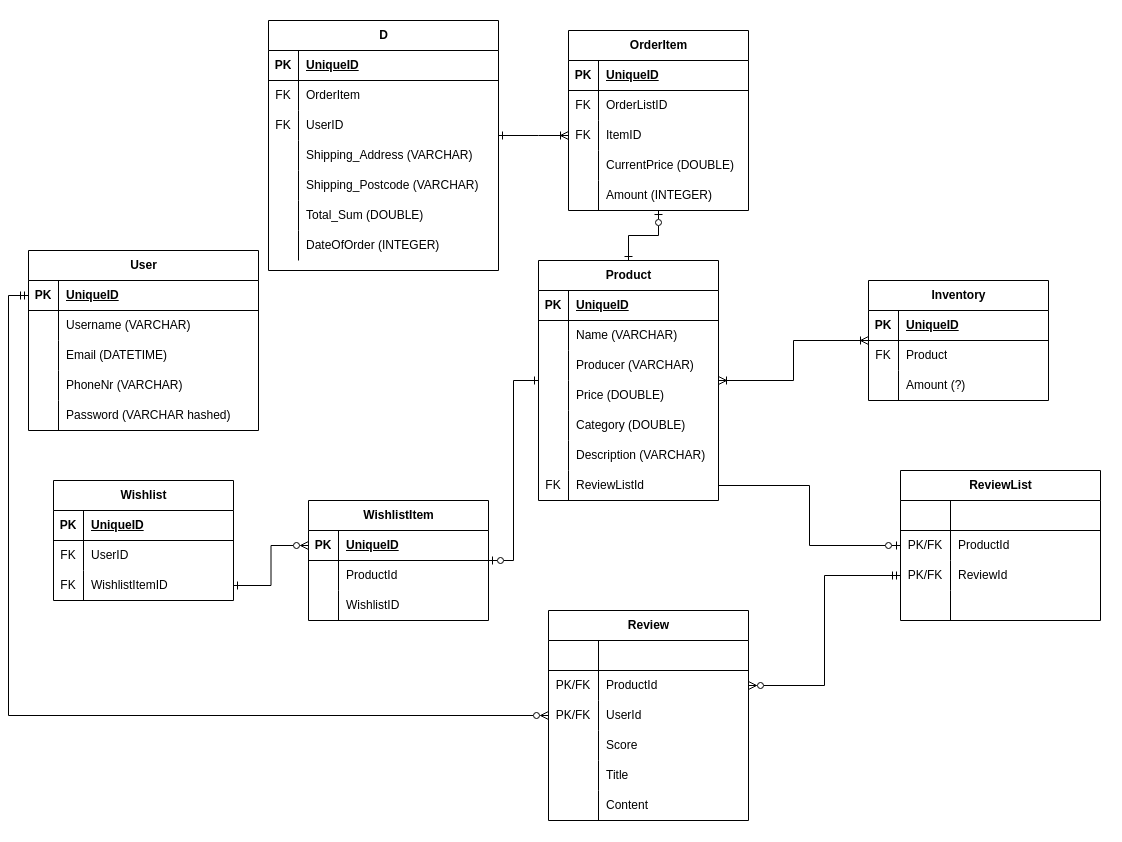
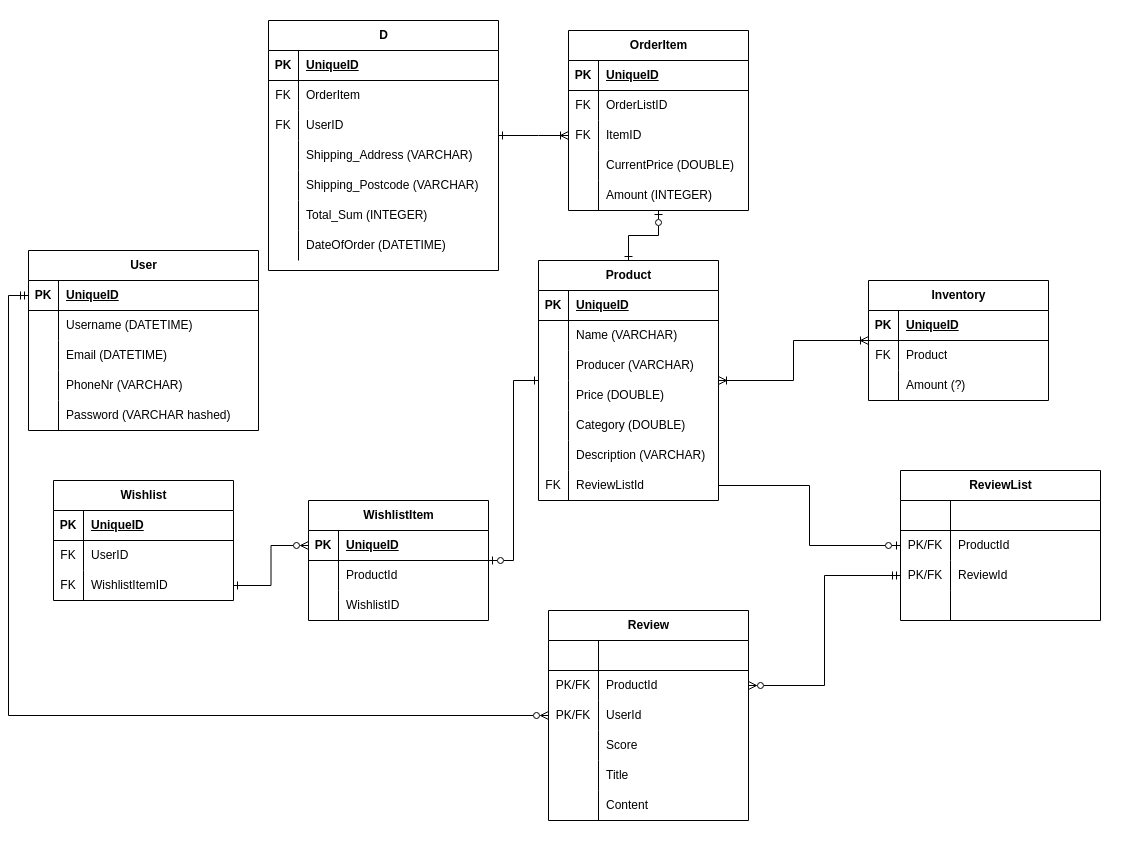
node "Total_Sum (DOUBLE)": label "Total_Sum (DOUBLE)" -> "Total_Sum (INTEGER)"
node "DateOfOrder (INTEGER)": label "DateOfOrder (INTEGER)" -> "DateOfOrder (DATETIME)"
node "Username (VARCHAR)": label "Username (VARCHAR)" -> "Username (DATETIME)"
